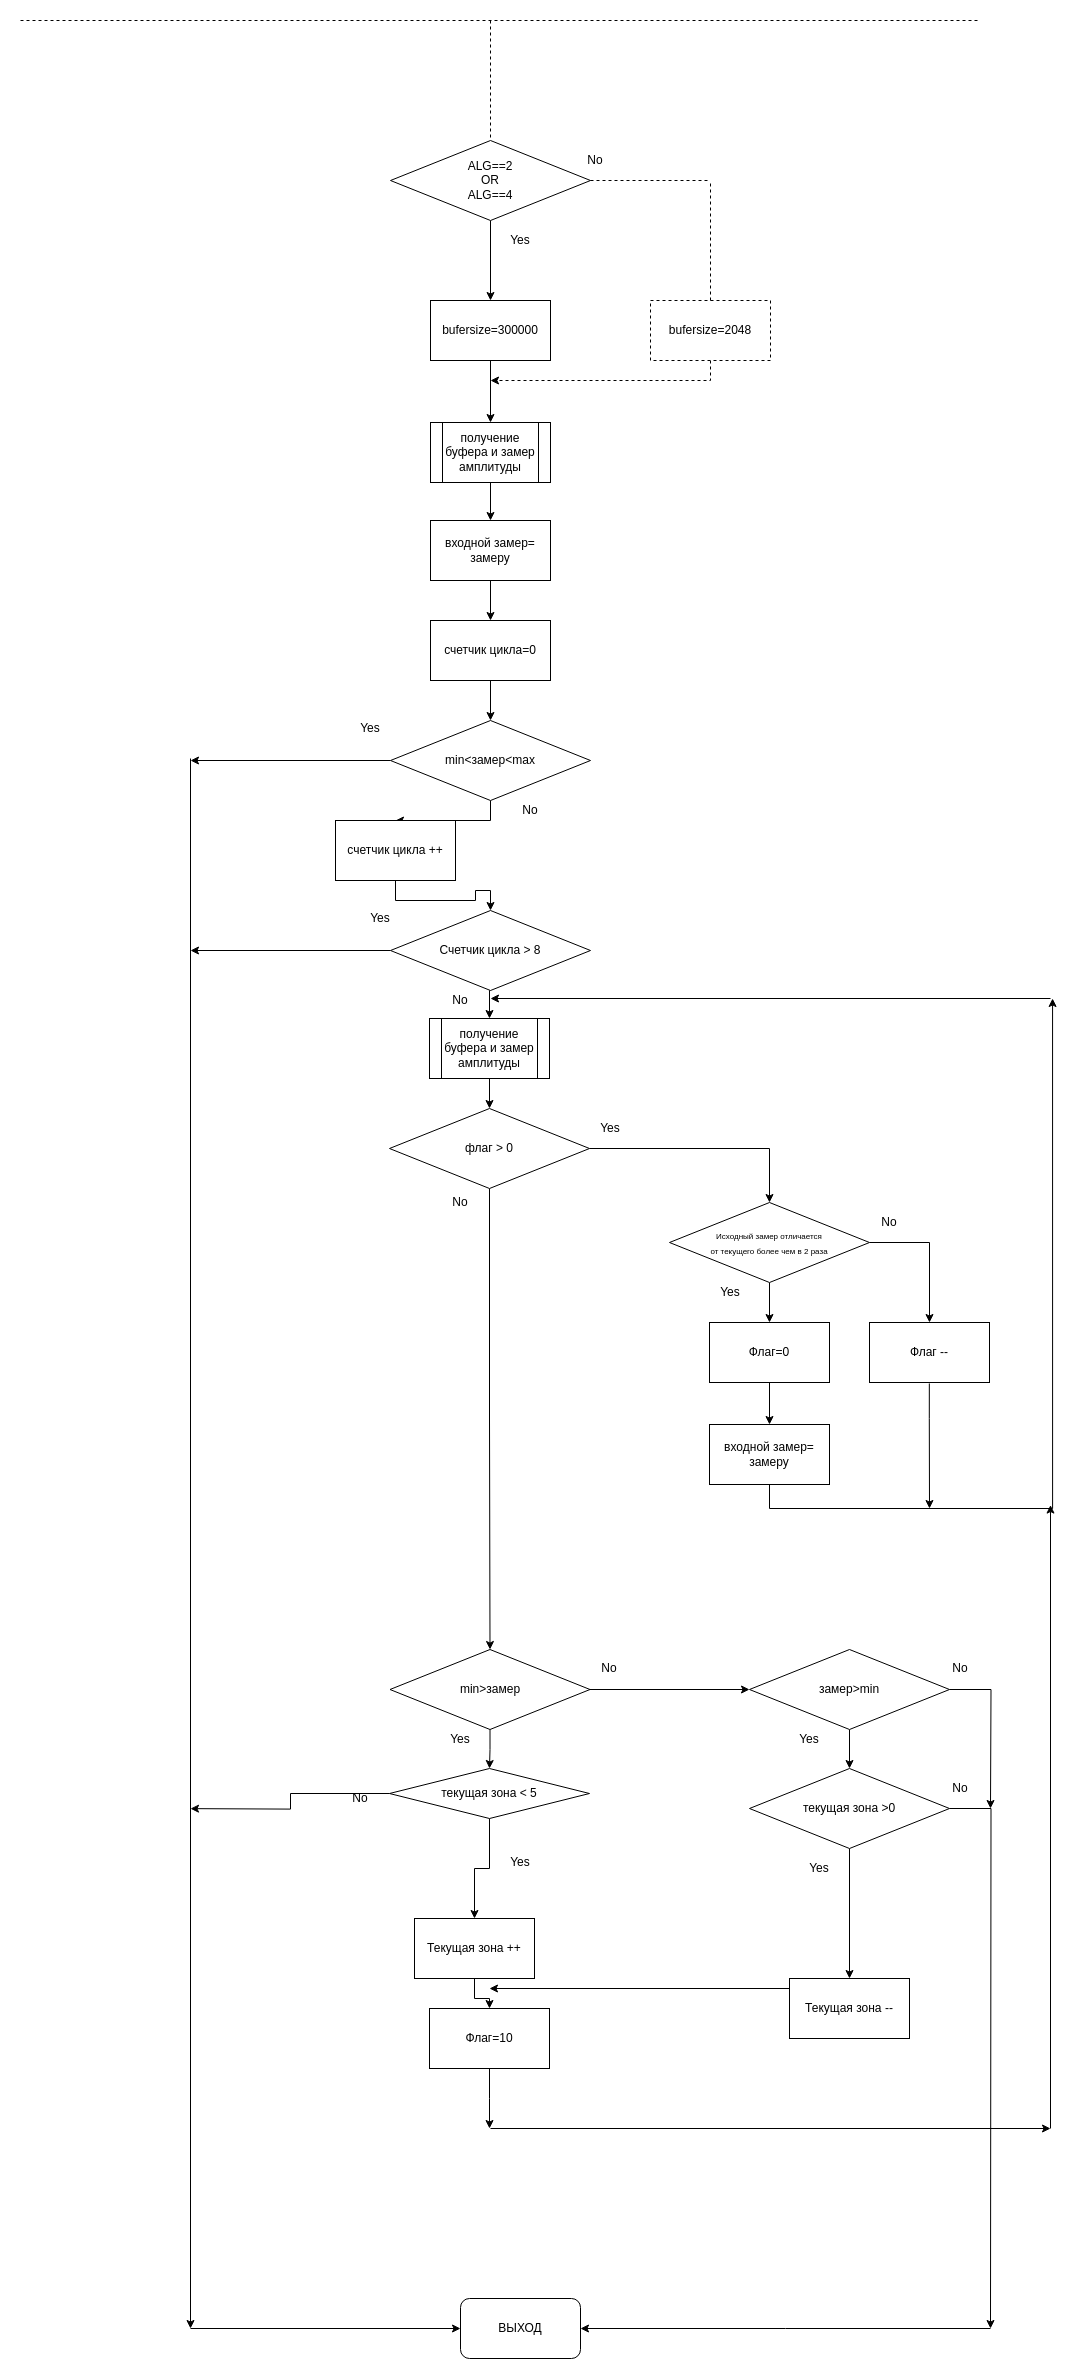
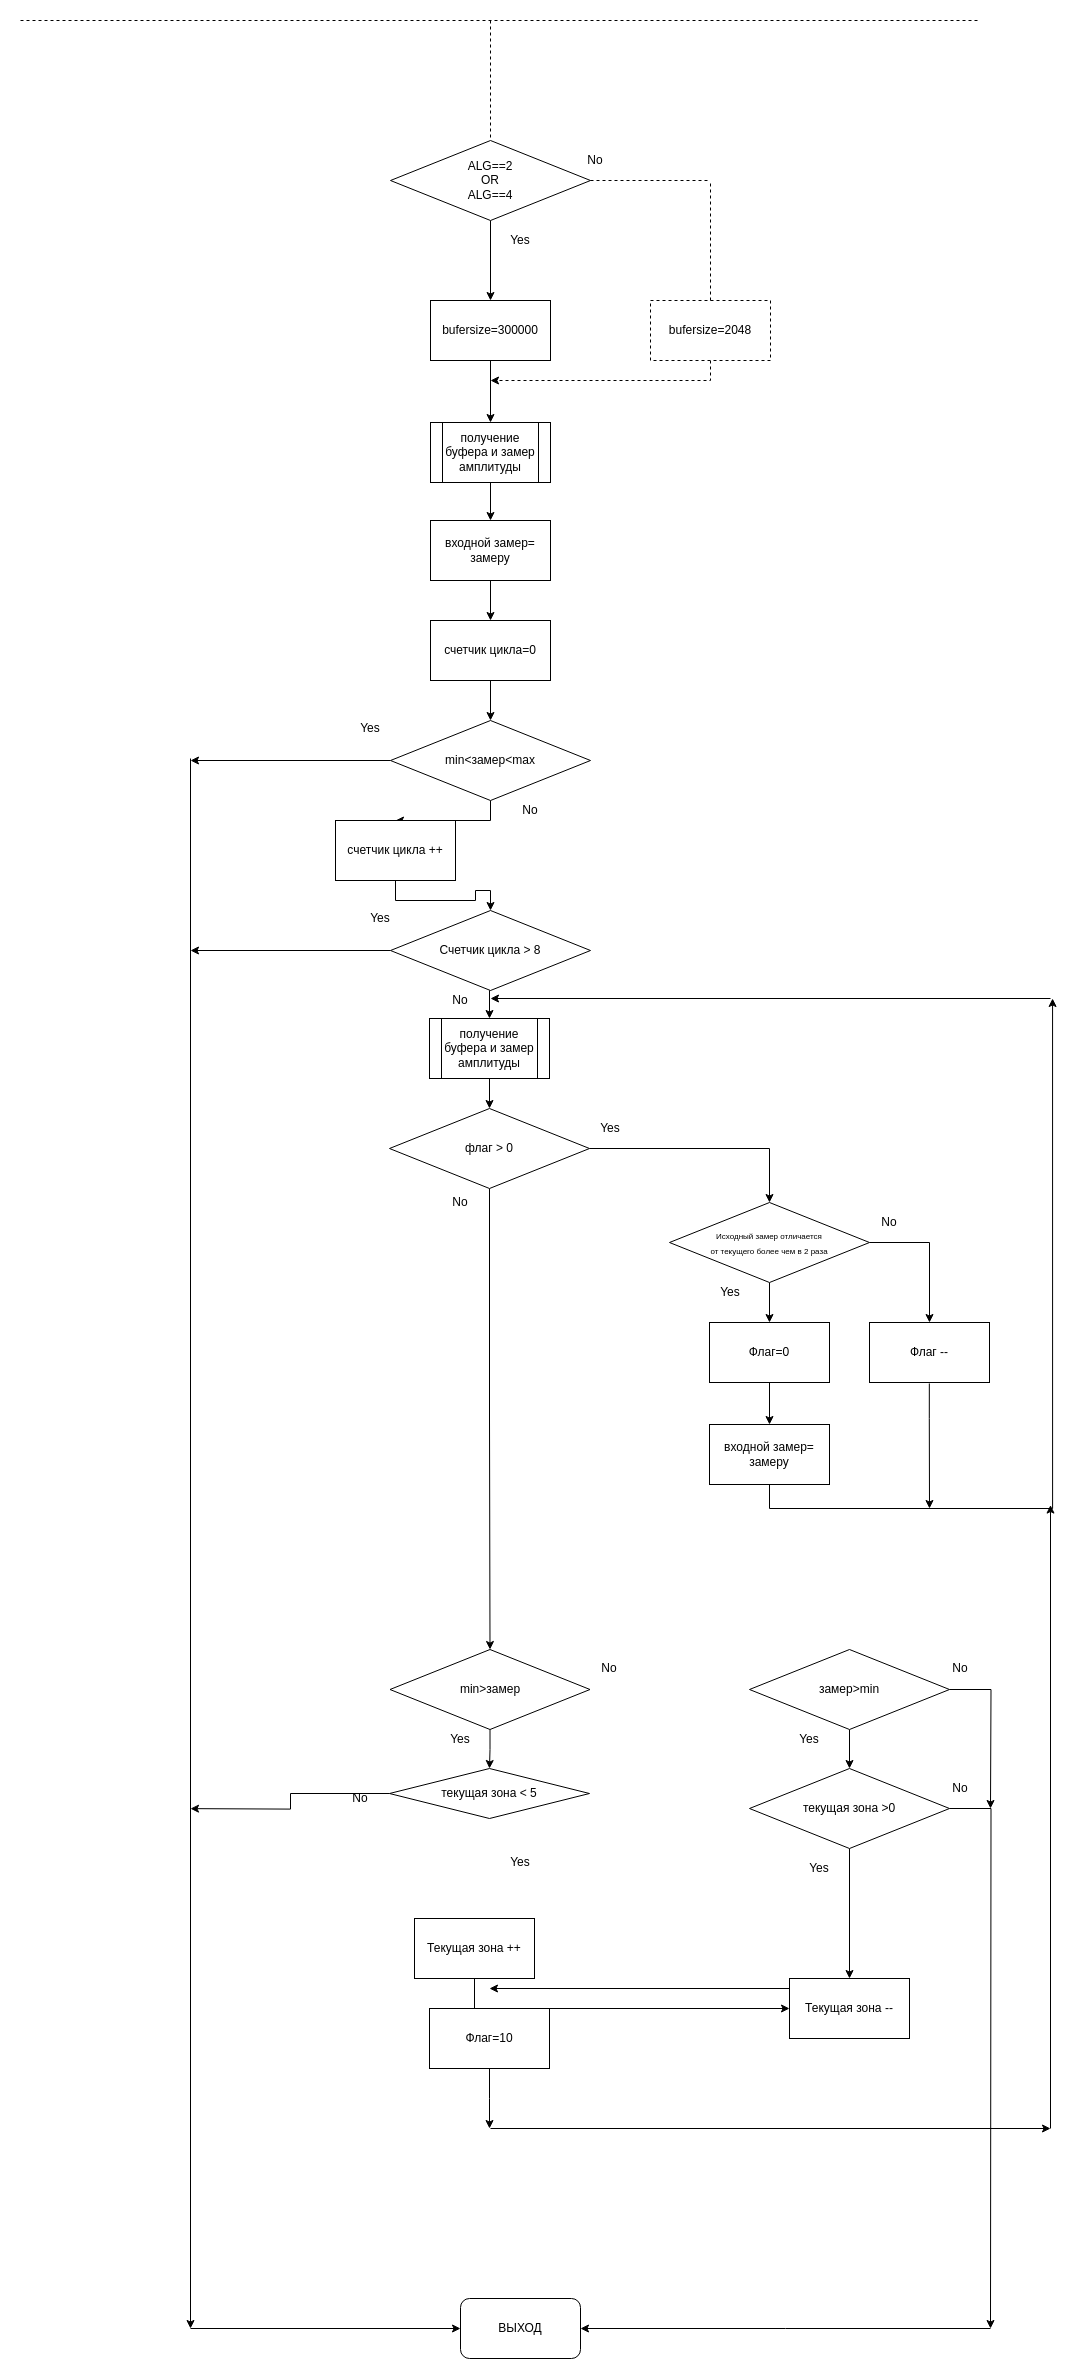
edge "min>замер" -> "замер>min": removed
edge "текущая зона < 5" -> "Текущая зона ++": removed
edge "Текущая зона ++" -> "Флаг=10": now "Текущая зона ++" -> "Текущая зона --"
